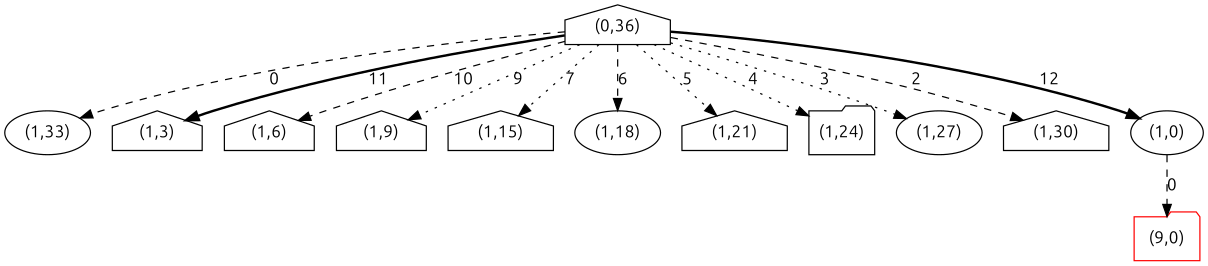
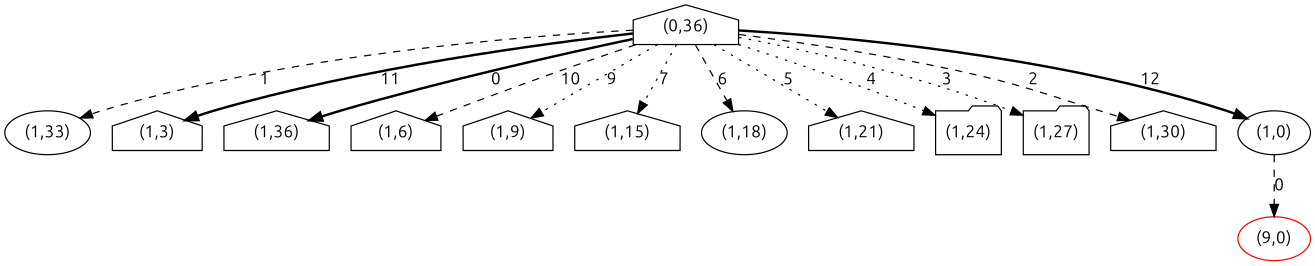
edge "(0,36)" -> "(1,33)": label "0" -> "1"
node "(1,36)": added
node "(1,27)": shape ellipse -> folder
node "(9,0)": shape folder -> ellipse
